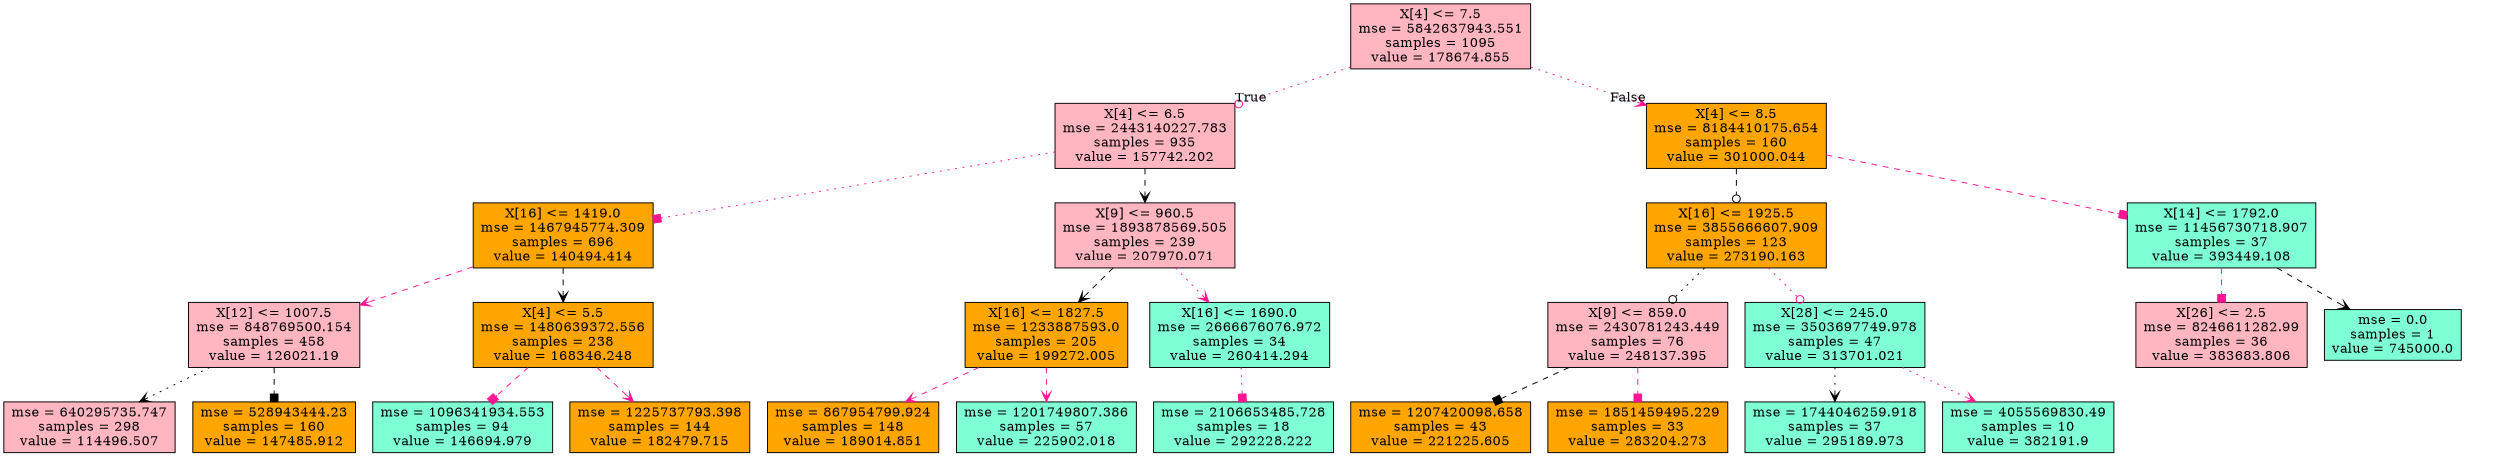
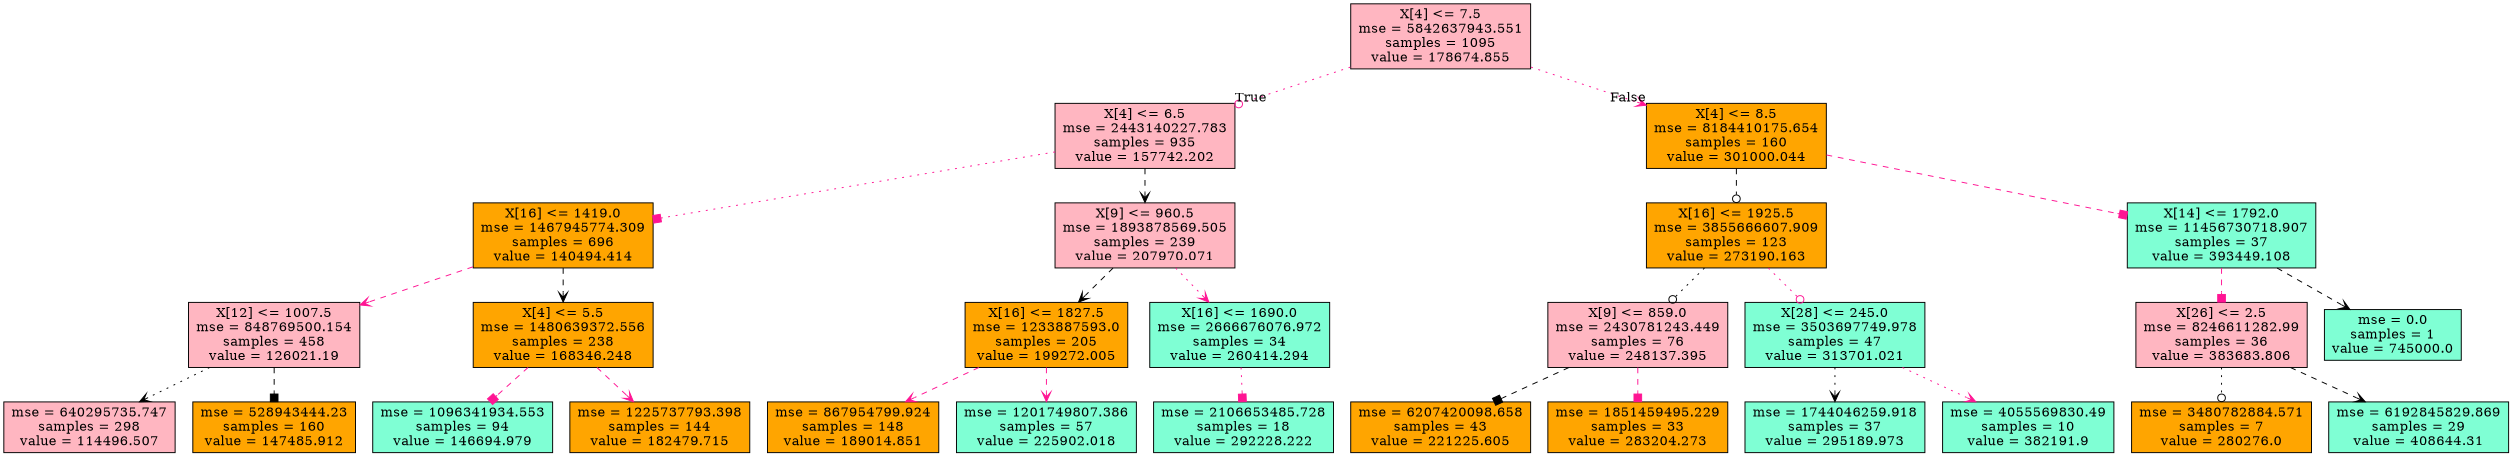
node "mse = 1207420098.658 samples = 43 value = 221225.605": label "mse = 1207420098.658 samples = 43 value = 221225.605" -> "mse = 6207420098.658 samples = 43 value = 221225.605"
node "mse = 3480782884.571 samples = 7 value = 280276.0": added
node "mse = 6192845829.869 samples = 29 value = 408644.31": added
